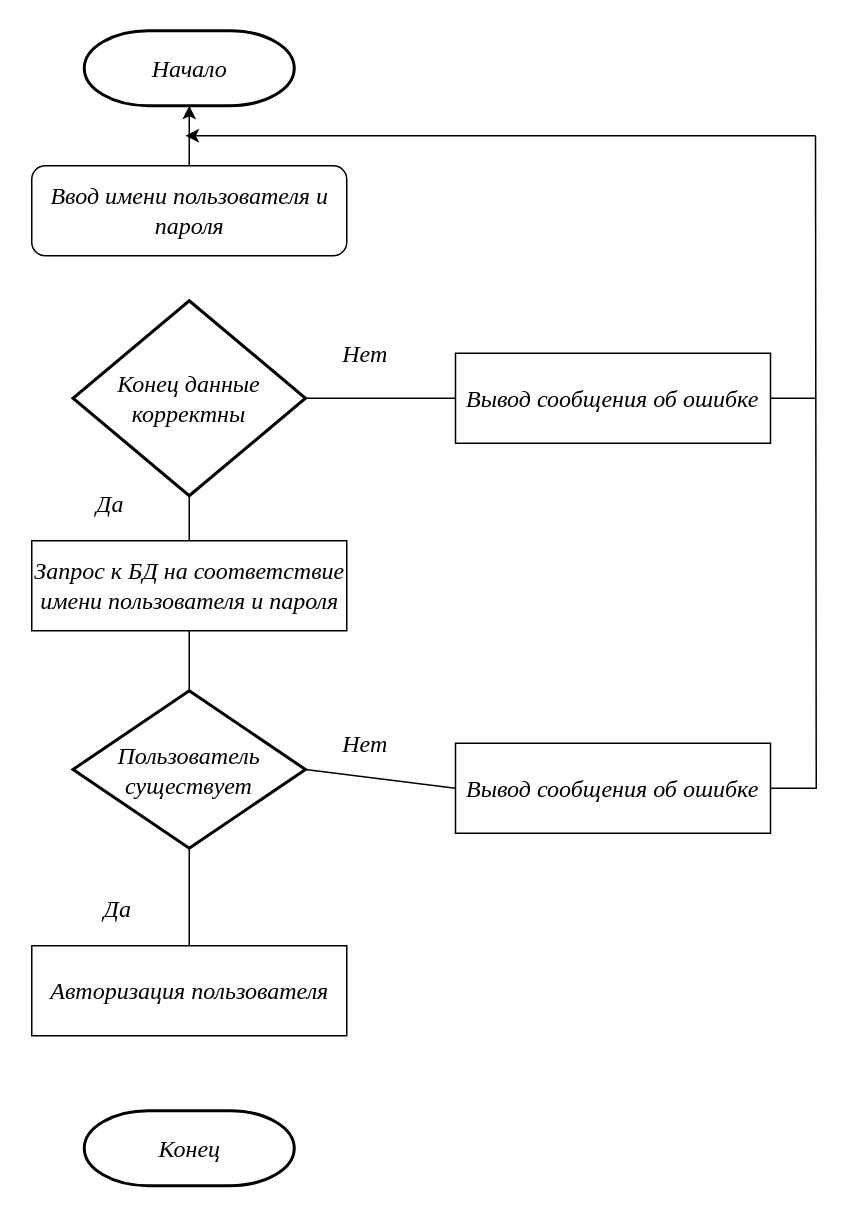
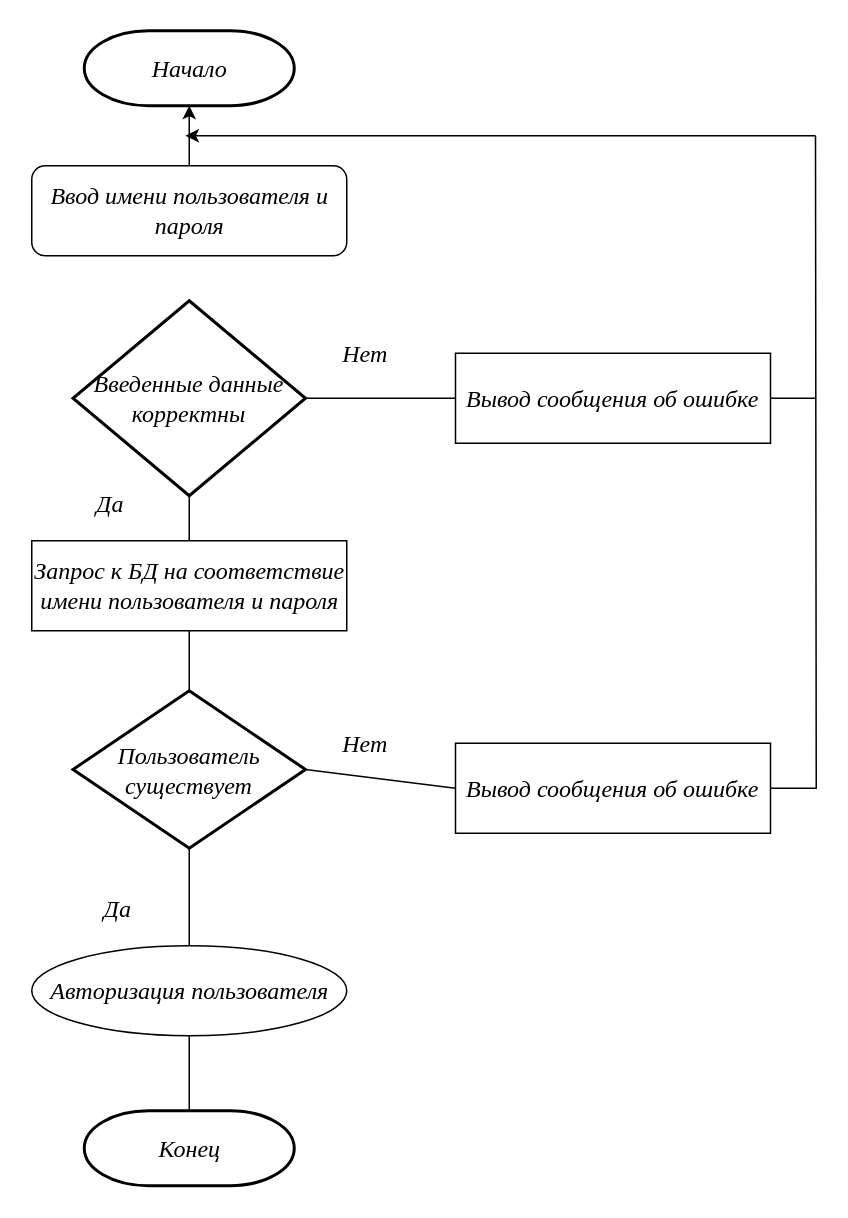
node "Конец данные корректны": label "Конец данные корректны" -> "Введенные данные корректны"
node "Авторизация пользователя": shape rectangle -> ellipse
edge "Авторизация пользователя" -- "Конец": added
